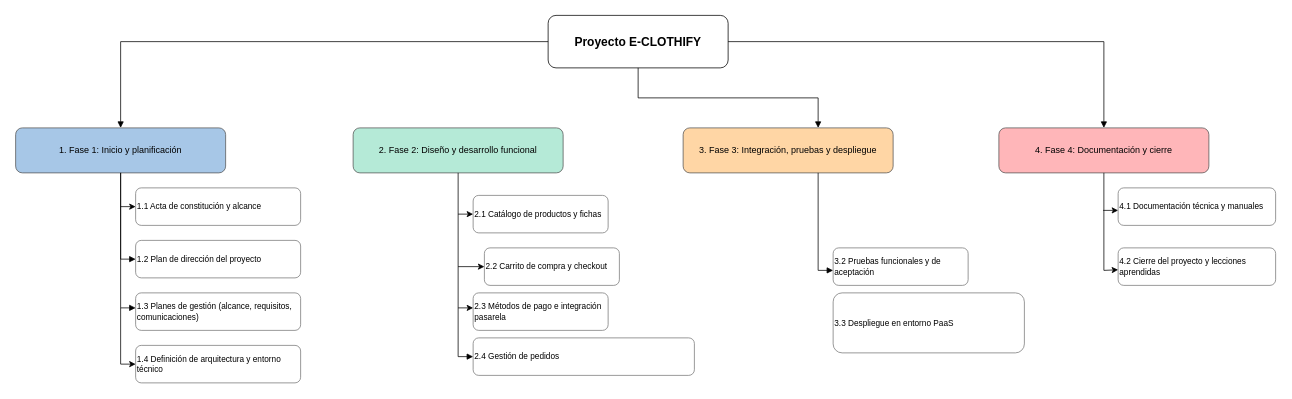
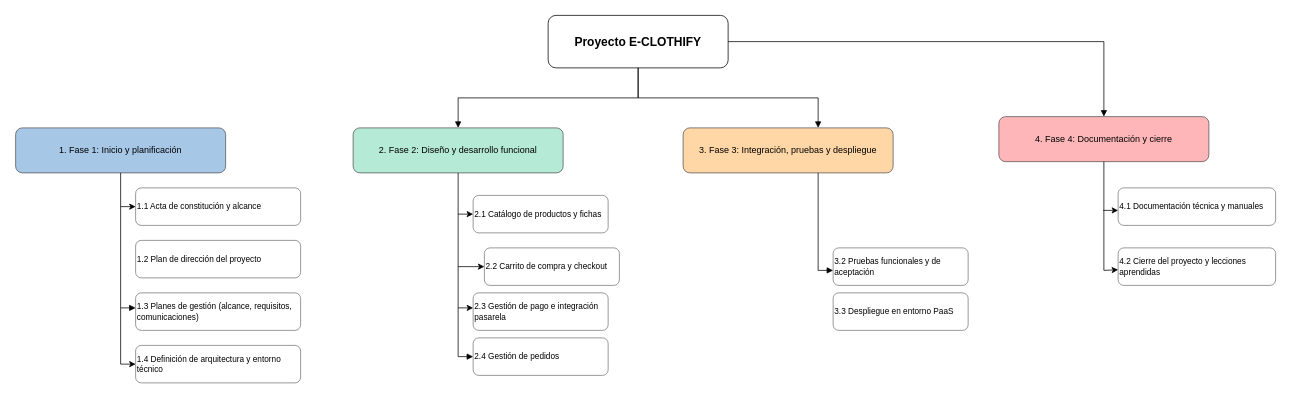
edge "Proyecto E-CLOTHIFY" -> "1. Fase 1: Inicio y planificación": now "Proyecto E-CLOTHIFY" -> "2. Fase 2: Diseño y desarrollo funcional"
node "4. Fase 4: Documentación y cierre": moved (1104, 150) -> (1104, 139)
edge "1. Fase 1: Inicio y planificación" -> "1.2 Plan de dirección del proyecto": removed
node "2.3 Métodos de pago e integración pasarela": label "2.3 Métodos de pago e integración pasarela" -> "2.3 Gestión de pago e integración pasarela"
node "3.3 Despliegue en entorno PaaS": size 191x60 -> 135x38
node "2.4 Gestión de pedidos": size 221x38 -> 135x38
